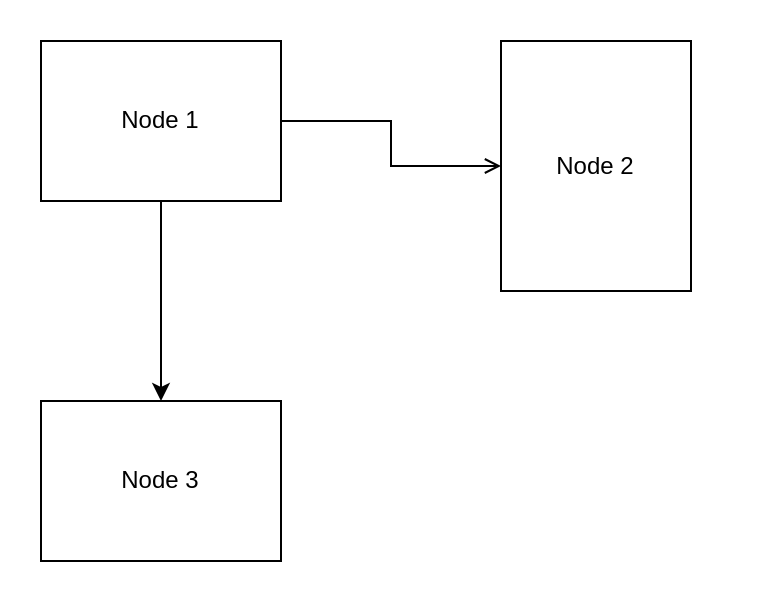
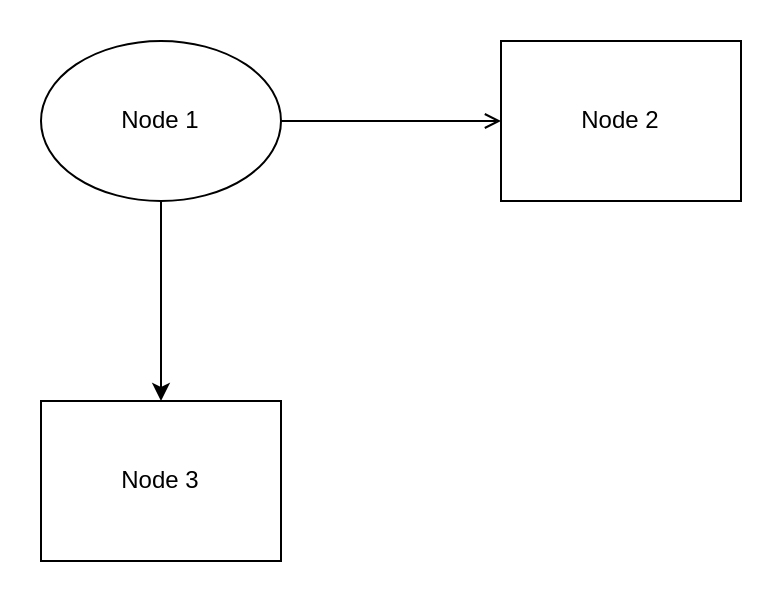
node "Node 1": shape rectangle -> ellipse
node "Node 2": size 190x250 -> 240x160
